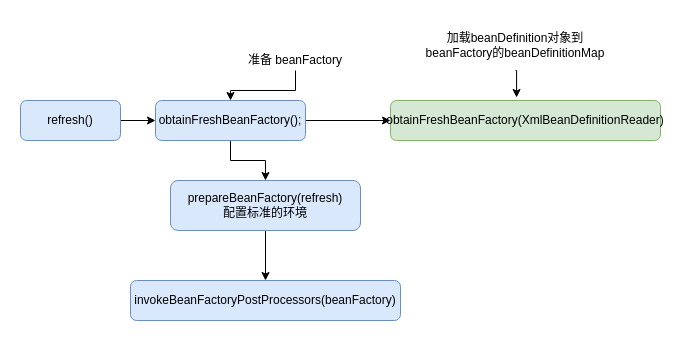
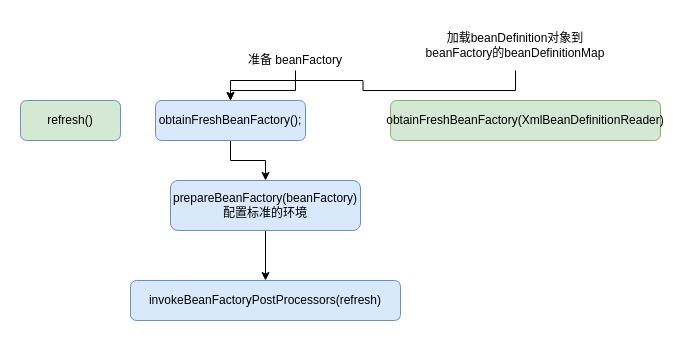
edge "加载beanDefinition对象到beanFactory的beanDefinitionMap" -> "obtainFreshBeanFactory(XmlBeanDefinitionReader)": now "加载beanDefinition对象到beanFactory的beanDefinitionMap" -> "obtainFreshBeanFactory();"
node "refresh()": fillcolor #dae8fc -> #d5e8d4
edge "refresh()" -> "obtainFreshBeanFactory();": removed
edge "obtainFreshBeanFactory();" -> "obtainFreshBeanFactory(XmlBeanDefinitionReader)": removed
node "prepareBeanFactory(refresh) 配置标准的环境": label "prepareBeanFactory(refresh) 配置标准的环境" -> "prepareBeanFactory(beanFactory) 配置标准的环境"
node "invokeBeanFactoryPostProcessors(beanFactory)": label "invokeBeanFactoryPostProcessors(beanFactory)" -> "invokeBeanFactoryPostProcessors(refresh)"
